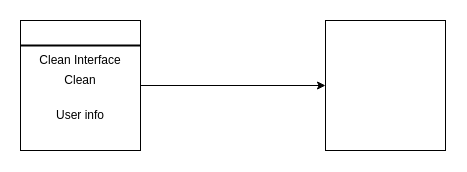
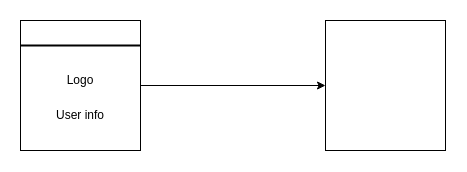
node "Clean Interface": removed
node "Clean": label "Clean" -> "Logo"
